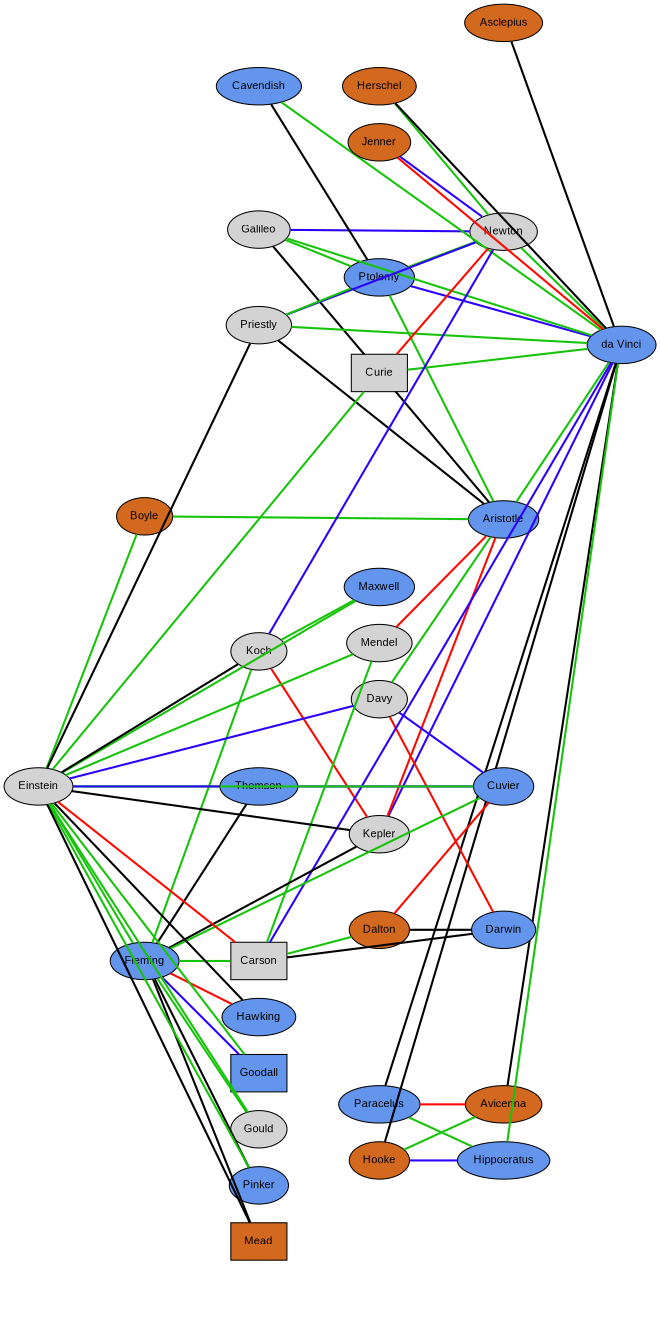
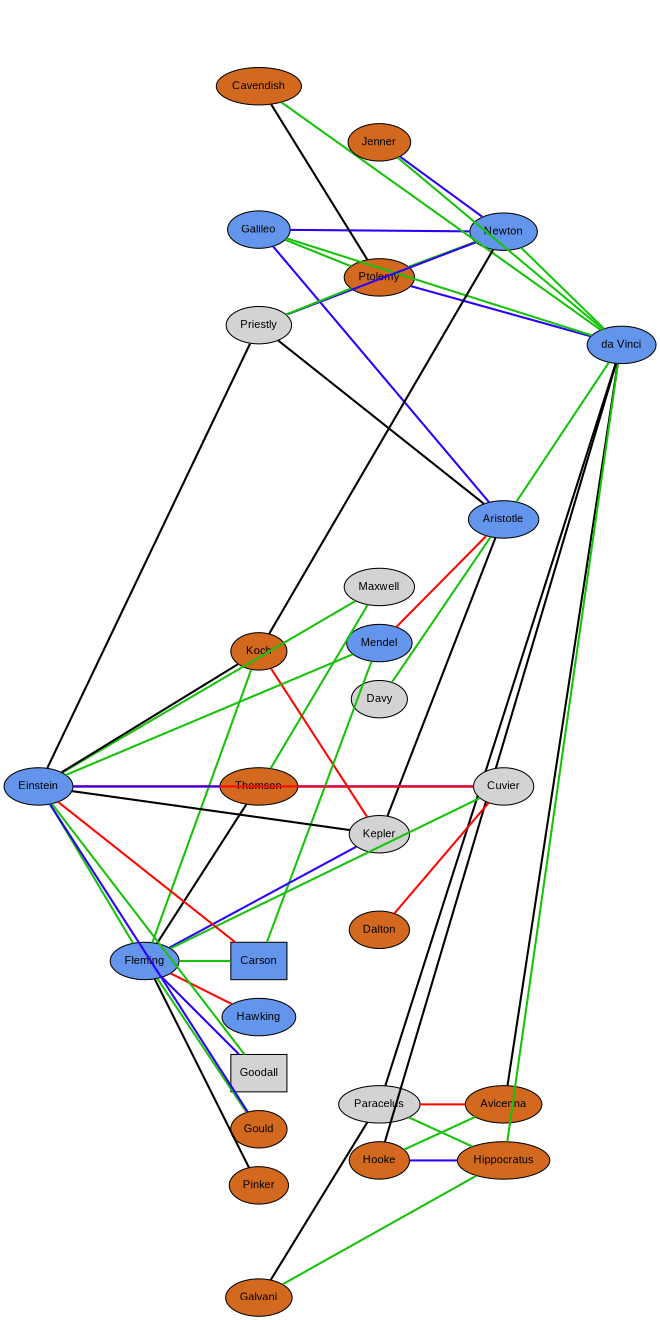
node "Asclepius": removed
node "Cavendish": fillcolor cornflowerblue -> chocolate
node "Herschel": removed
node "Galileo": fillcolor lightgrey -> cornflowerblue
node "Newton": fillcolor lightgrey -> cornflowerblue
edge "Jenner" -- "da Vinci": color #fc0800 -> #17c30a
node "Ptolemy": fillcolor cornflowerblue -> chocolate
edge "Priestly" -- "da Vinci": removed
node "Curie": removed
edge "Galileo" -- "Aristotle": color black -> #2b00fc
edge "Ptolemy" -- "Aristotle": removed
edge "Newton" -- "Koch": color #2b00fc -> black
node "Boyle": removed
node "Maxwell": fillcolor cornflowerblue -> lightgrey
edge "da Vinci" -- "Kepler": removed
edge "Maxwell" -- "Koch": now "Maxwell" -- "Thomson"
node "Mendel": fillcolor lightgrey -> cornflowerblue
node "Koch": fillcolor lightgrey -> chocolate
edge "da Vinci" -- "Carson": removed
edge "Aristotle" -- "Kepler": color #fc0800 -> black
edge "Davy" -- "Einstein": removed
edge "Davy" -- "Cuvier": removed
node "Einstein": fillcolor lightgrey -> cornflowerblue
node "Thomson": fillcolor cornflowerblue -> chocolate
edge "Einstein" -- "Cuvier": color #17c30a -> #fc0800
node "Cuvier": fillcolor cornflowerblue -> lightgrey
edge "Kepler" -- "Fleming": color black -> #2b00fc
edge "Einstein" -- "Hawking": removed
node "Darwin": removed
edge "Dalton" -- "Carson": removed
edge "Einstein" -- "Gould": color #17c30a -> #2b00fc
node "Carson": fillcolor lightgrey -> cornflowerblue
edge "Einstein" -- "Pinker": removed
node "Goodall": fillcolor cornflowerblue -> lightgrey
node "Paracelus": fillcolor cornflowerblue -> lightgrey
node "Gould": fillcolor lightgrey -> chocolate
node "Hippocratus": fillcolor cornflowerblue -> chocolate
node "Pinker": fillcolor cornflowerblue -> chocolate
node "Mead": removed
node "Galvani": added
